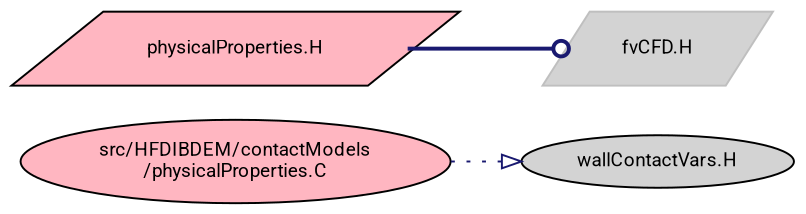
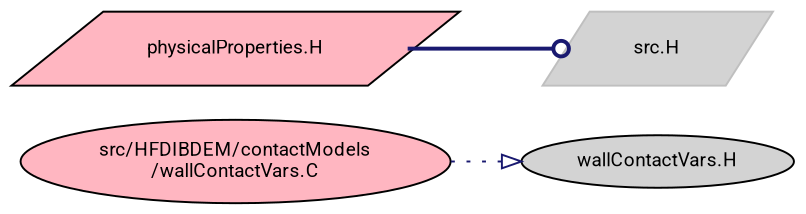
node "fvCFD.H": label "fvCFD.H" -> "src.H"
node "src/HFDIBDEM/contactModels /physicalProperties.C": label "src/HFDIBDEM/contactModels /physicalProperties.C" -> "src/HFDIBDEM/contactModels /wallContactVars.C"
